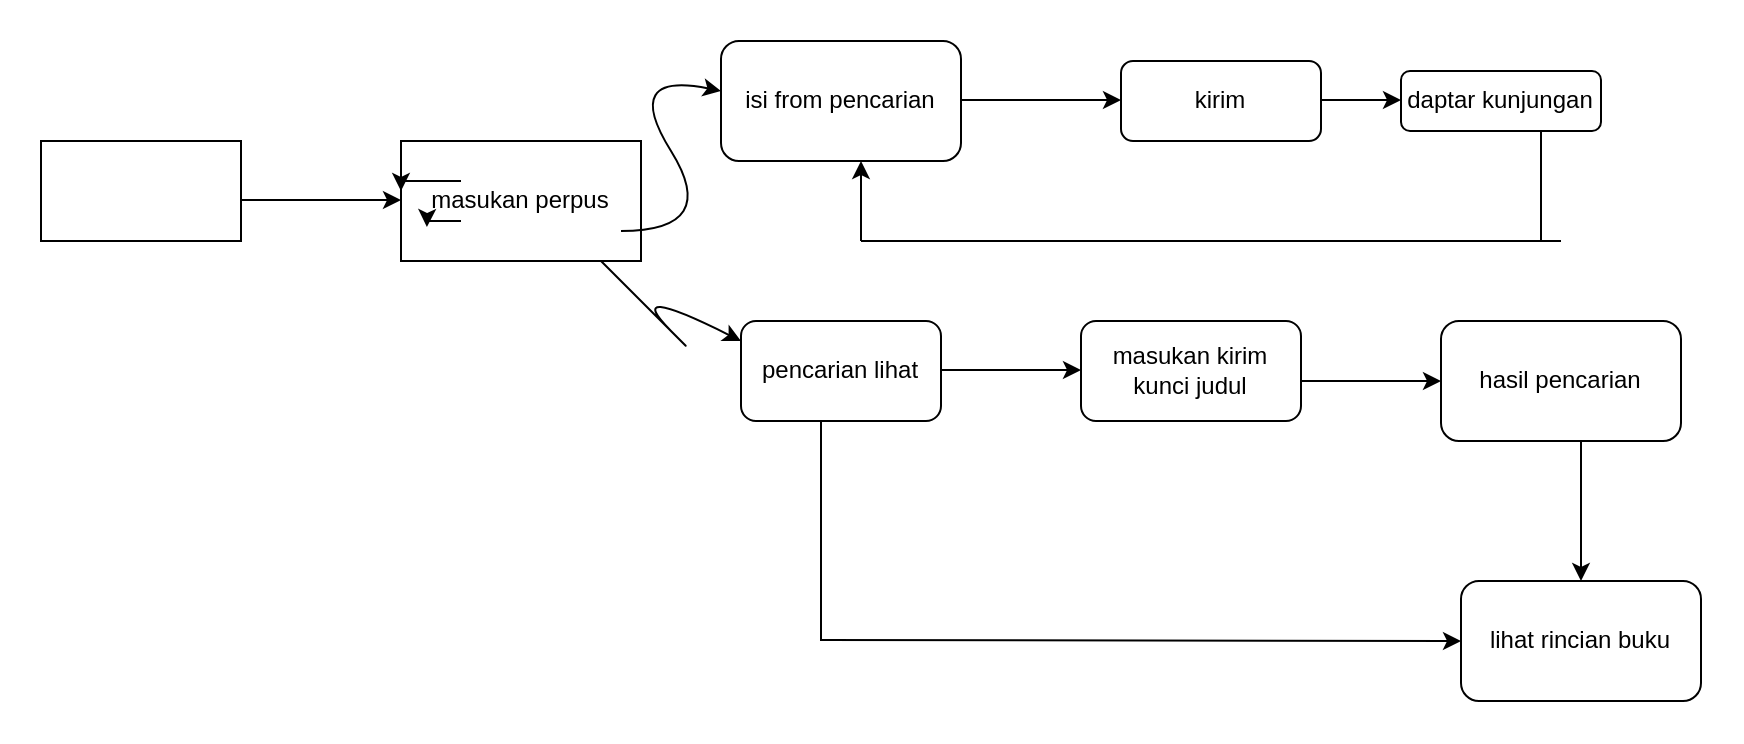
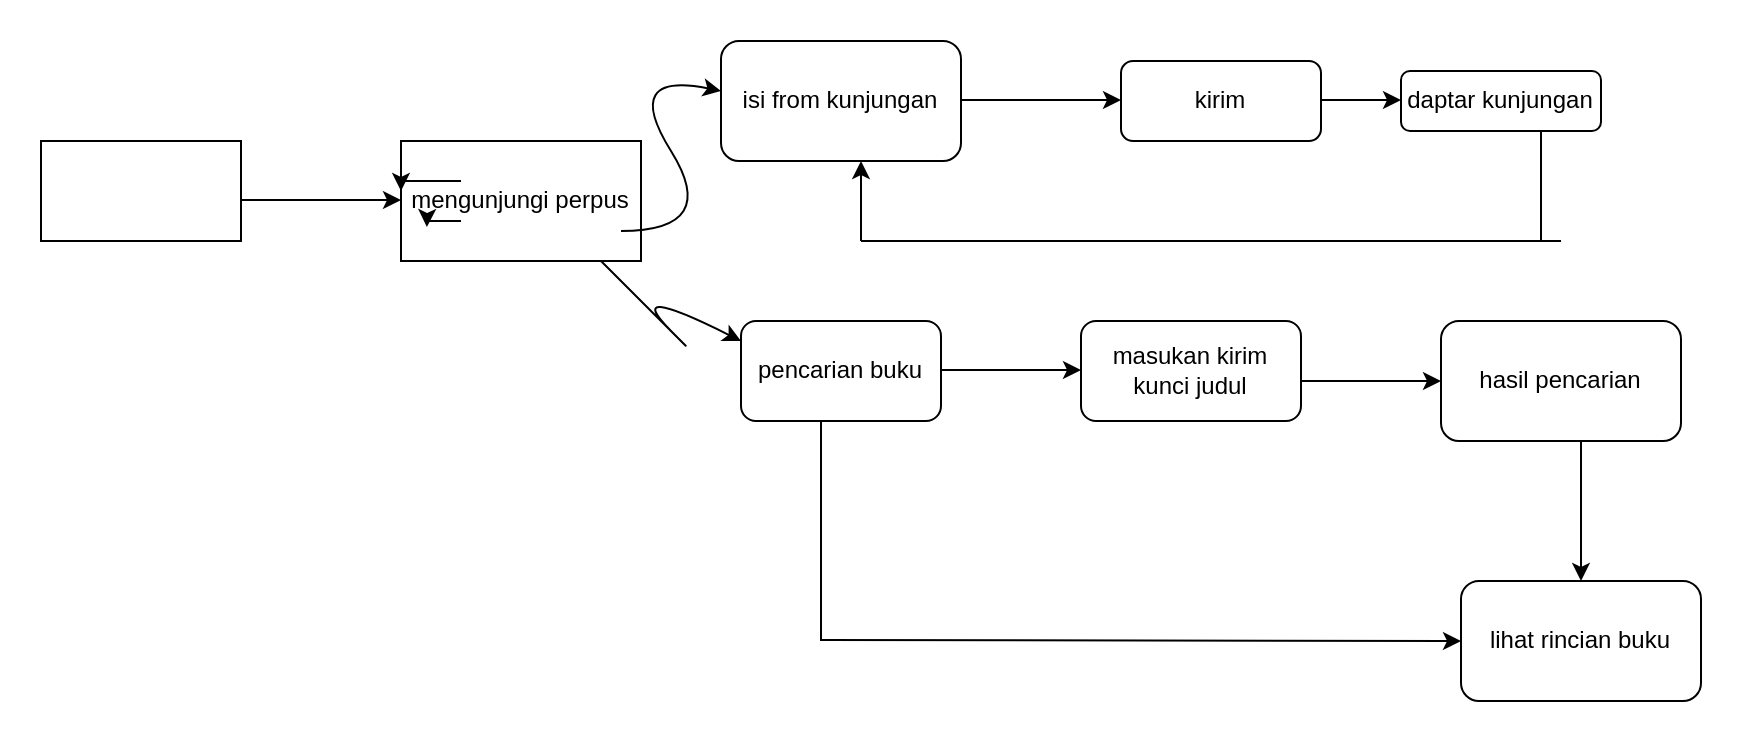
node "isi from pencarian": label "isi from pencarian" -> "isi from kunjungan"
node "masukan perpus": label "masukan perpus" -> "mengunjungi perpus"
node "pencarian lihat": label "pencarian lihat" -> "pencarian buku"
